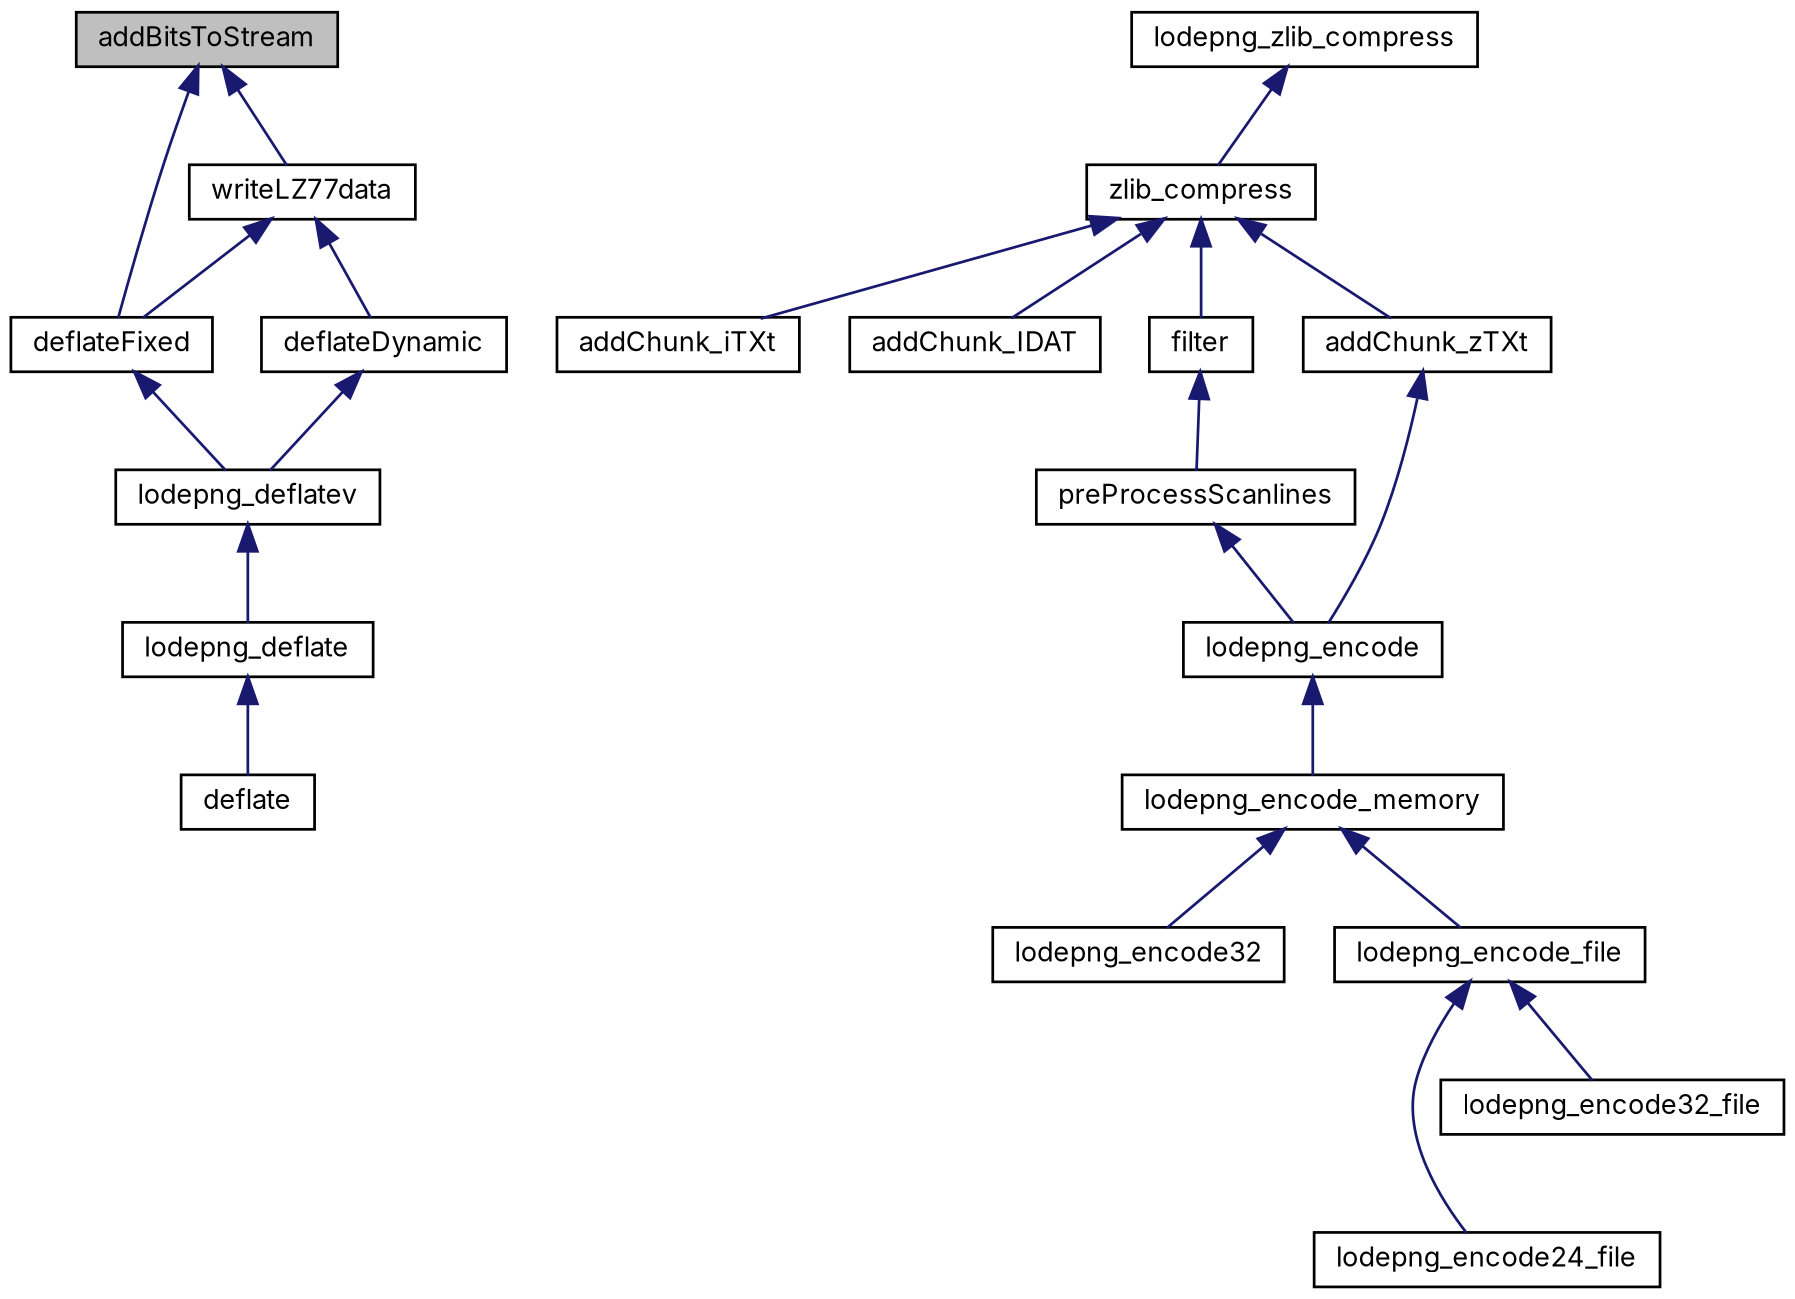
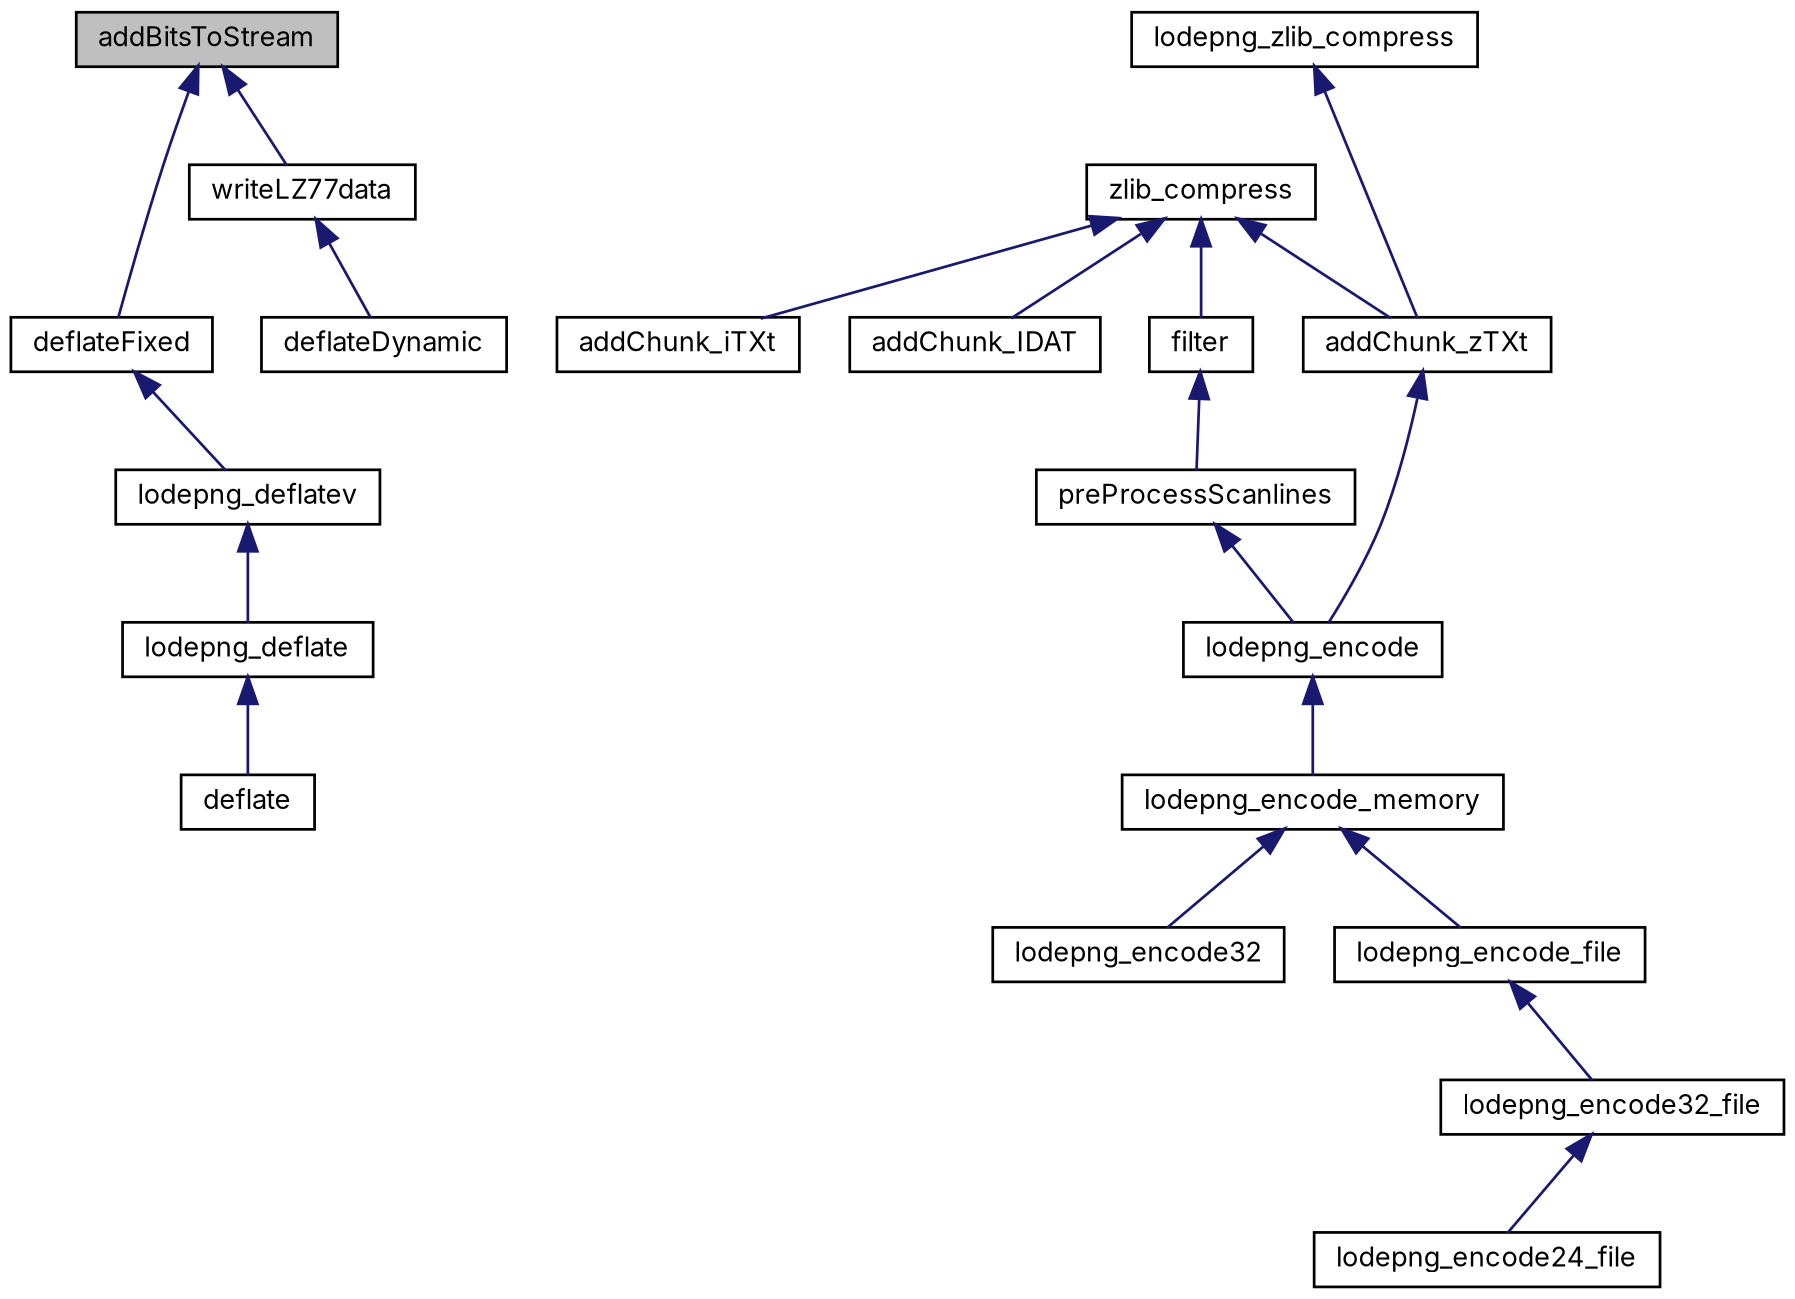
edge "zlib_compress" -> "lodepng_zlib_compress": now "addChunk_zTXt" -> "lodepng_zlib_compress"
edge "deflateFixed" -> "writeLZ77data": removed
edge "lodepng_deflatev" -> "deflateDynamic": removed
edge "lodepng_encode24_file" -> "lodepng_encode_file": now "lodepng_encode24_file" -> "lodepng_encode32_file"
